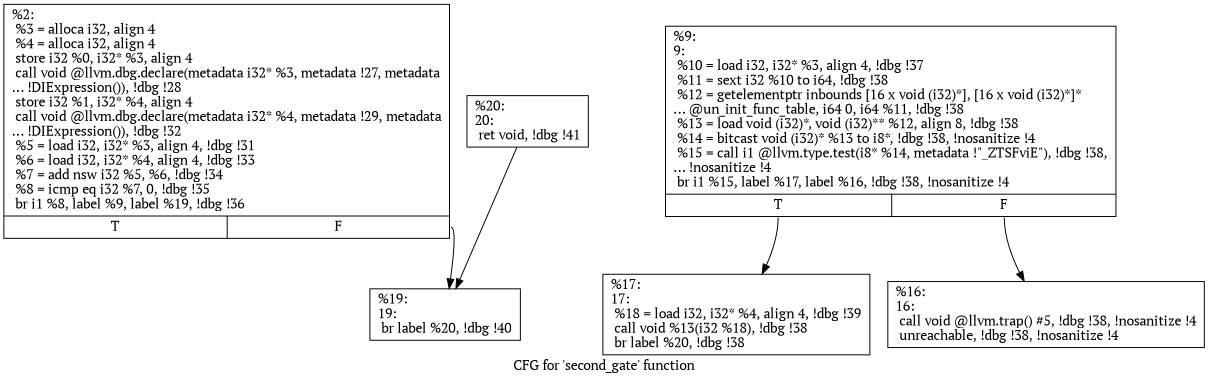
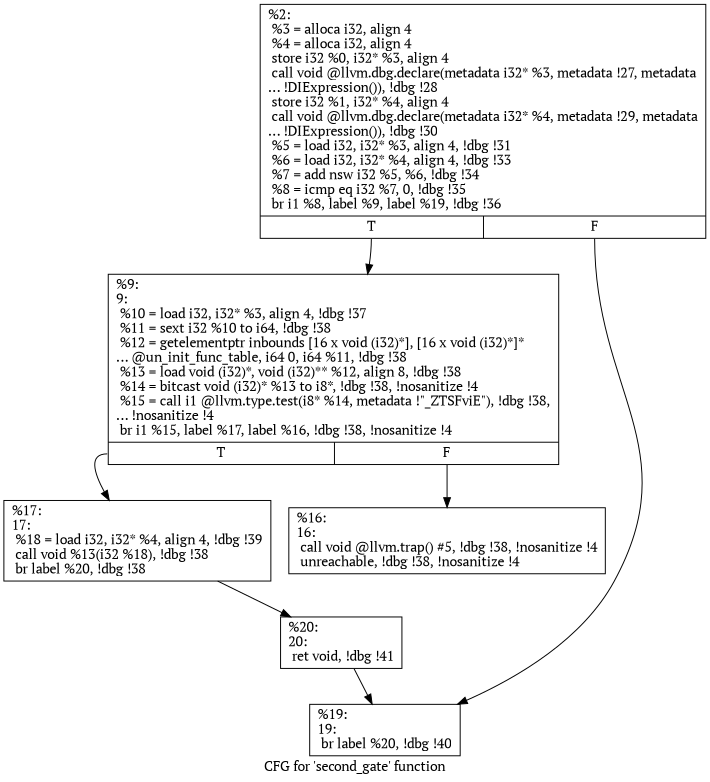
node "%2:": text "... !DIExpression()), !dbg !32" -> "... !DIExpression()), !dbg !30"
edge "%2:" -> "%9:": added
edge "%17:" -> "%20:": added
